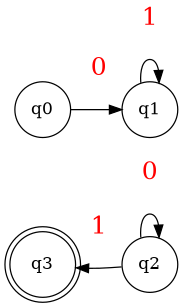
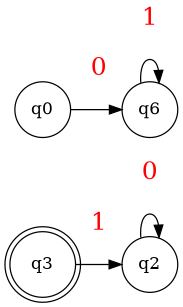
node "q1": label "q1" -> "q6"
edge "q2" -> "q3": reversed
